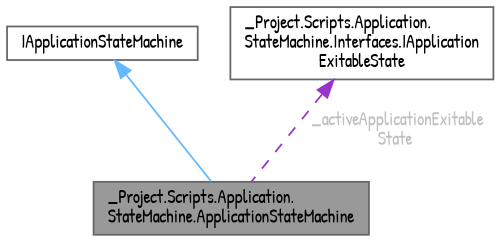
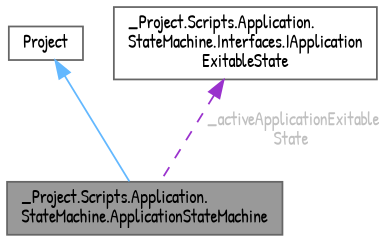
node "IApplicationStateMachine": label "IApplicationStateMachine" -> "Project"
